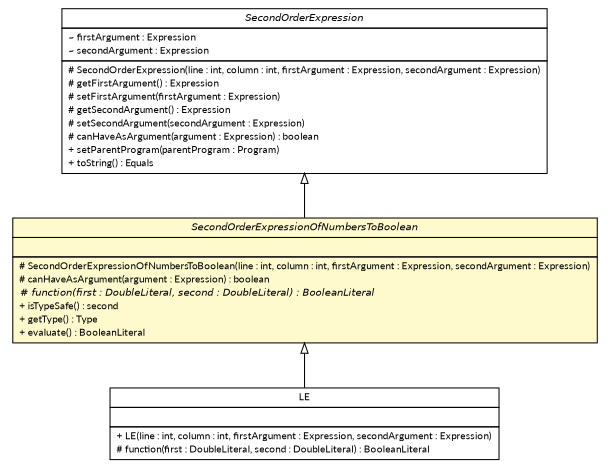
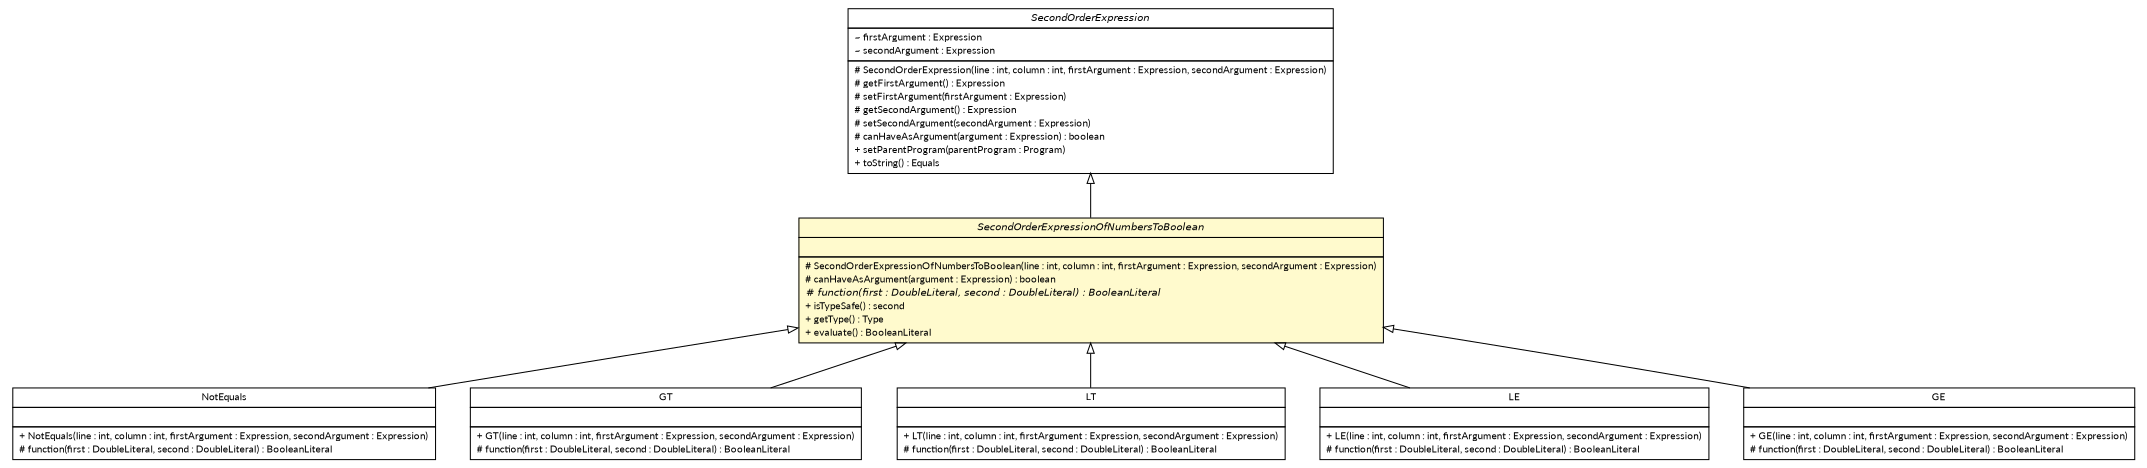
node "NotEquals": added
node "GT": added
node "LT": added
node "GE": added
